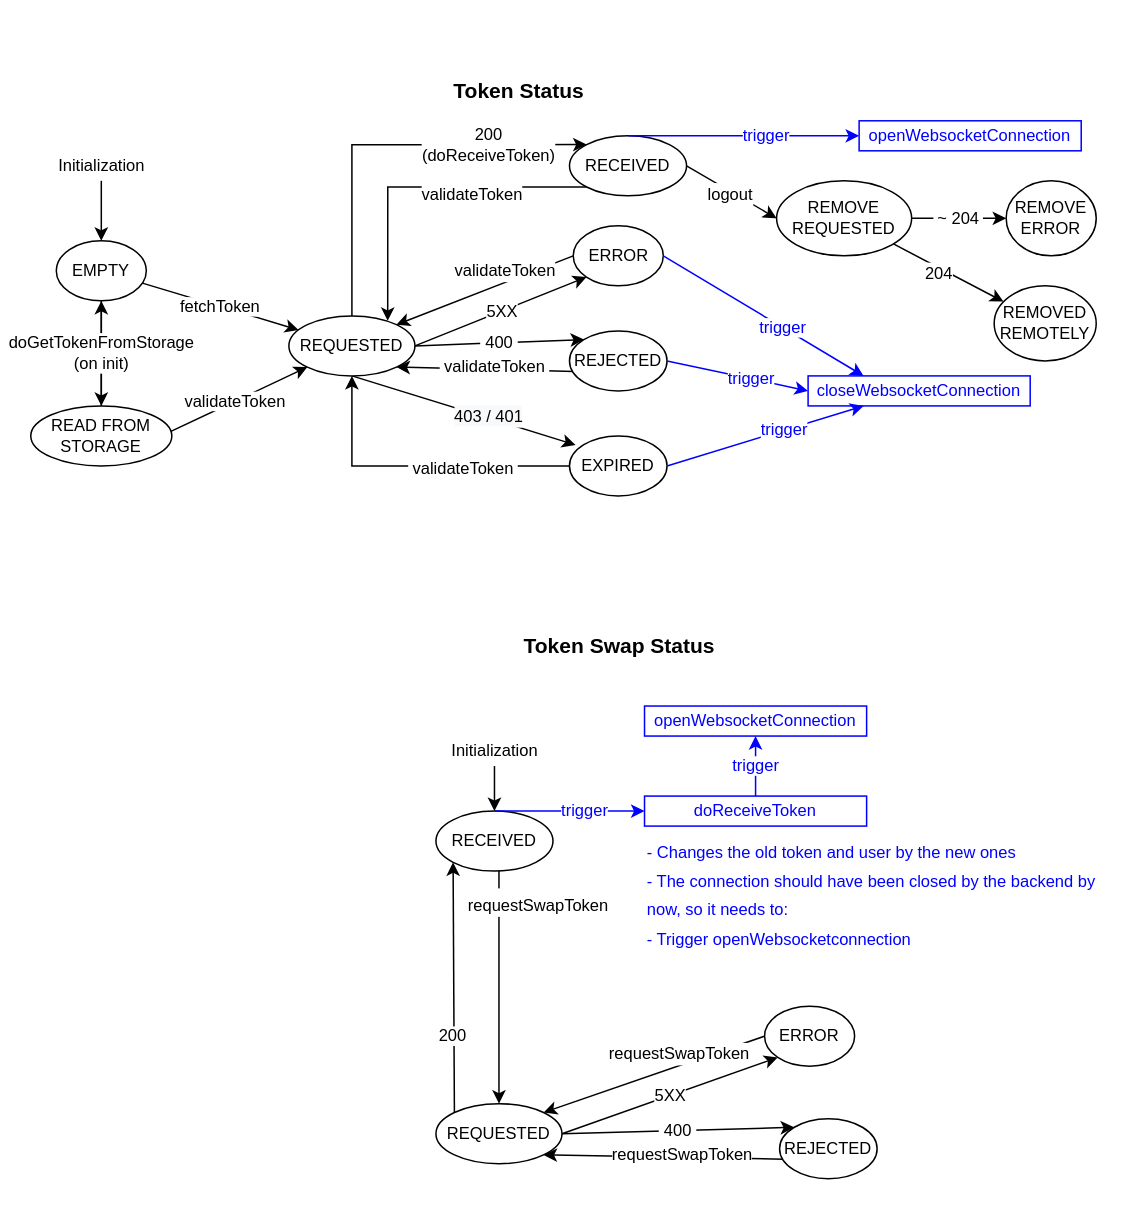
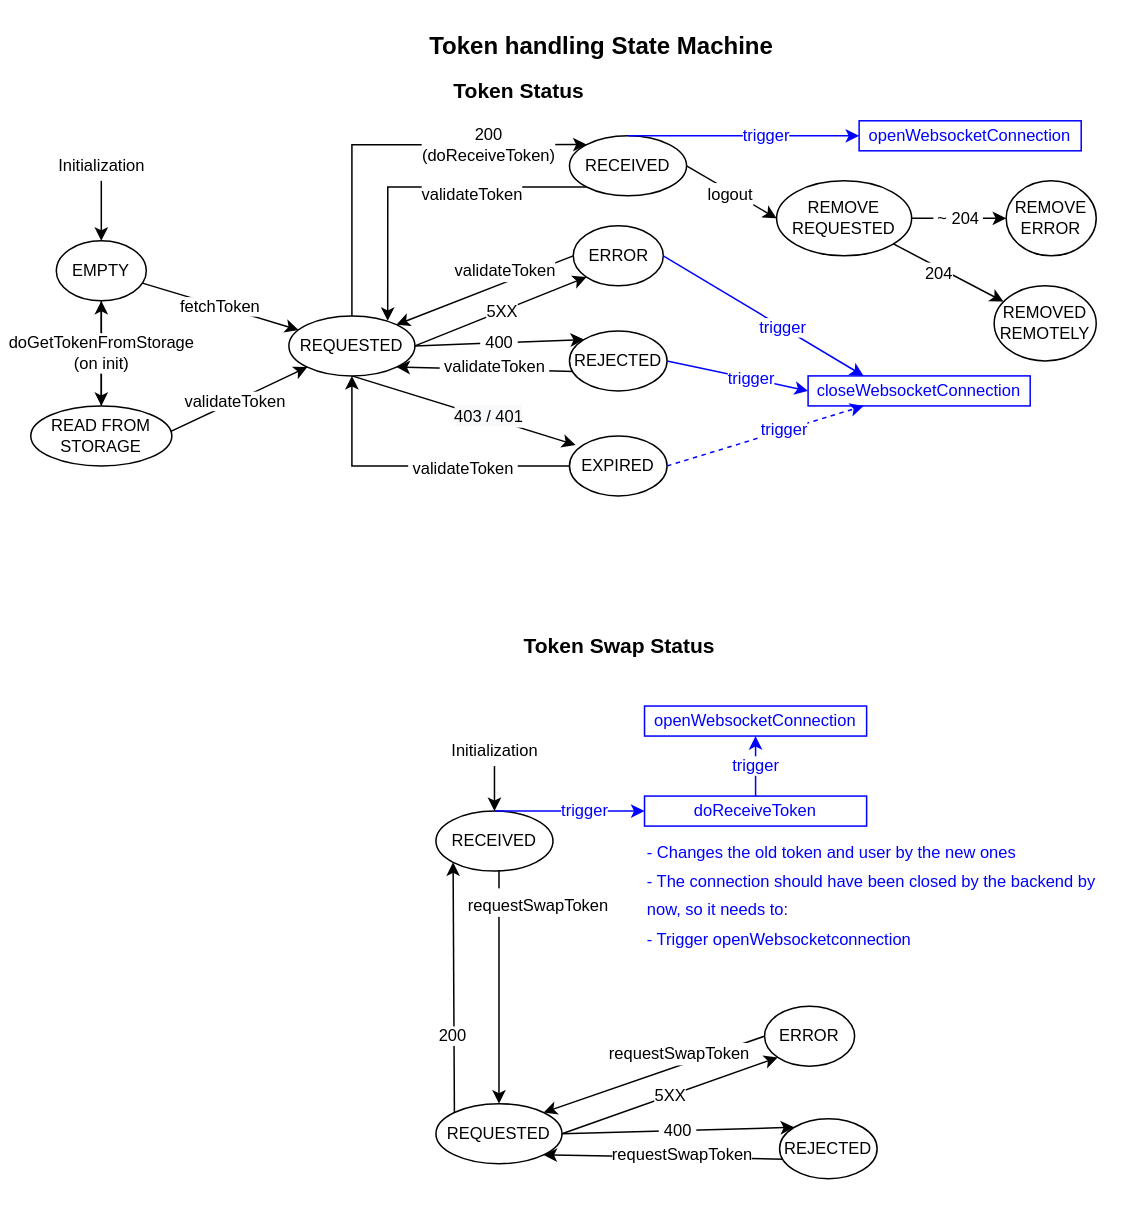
node "Token handling State Machine": added
edge "EXPIRED" -> "closeWebsocketConnection": style solid -> dashed
